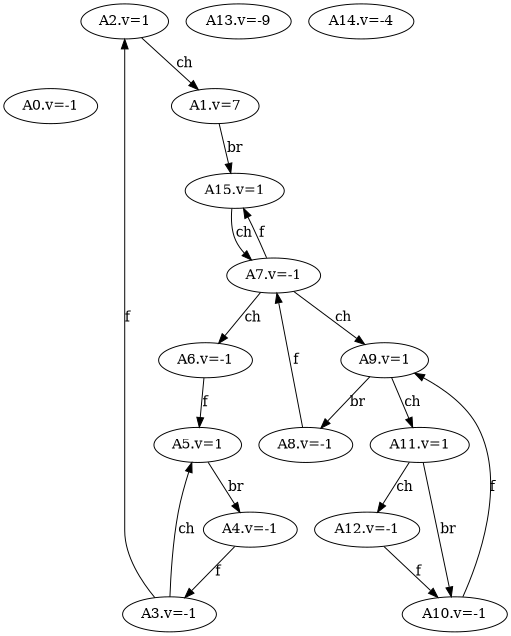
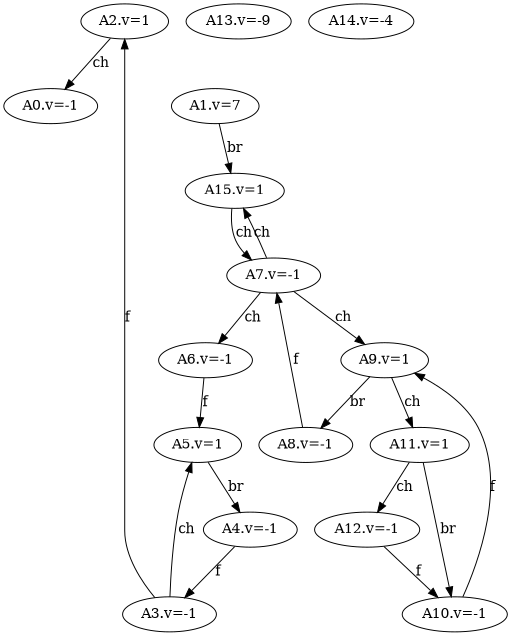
edge "A2.v=1" -> "A1.v=7": now "A2.v=1" -> "A0.v=-1"
edge "A7.v=-1" -> "A15.v=1": label "f" -> "ch"
